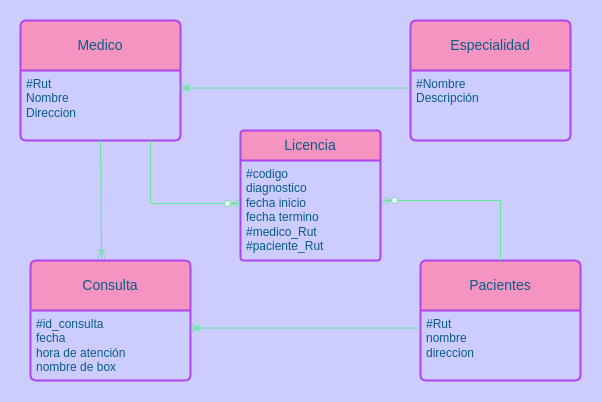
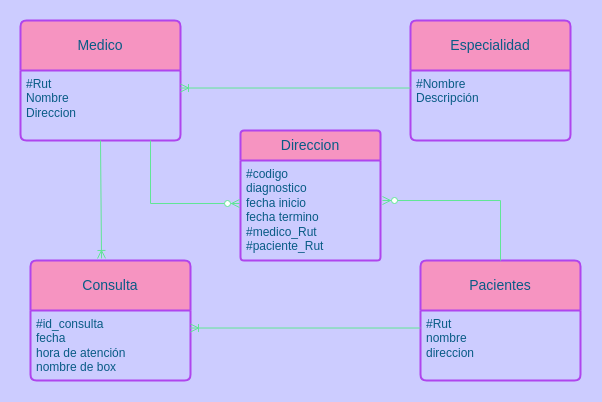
node "Licencia": label "Licencia" -> "Direccion"
